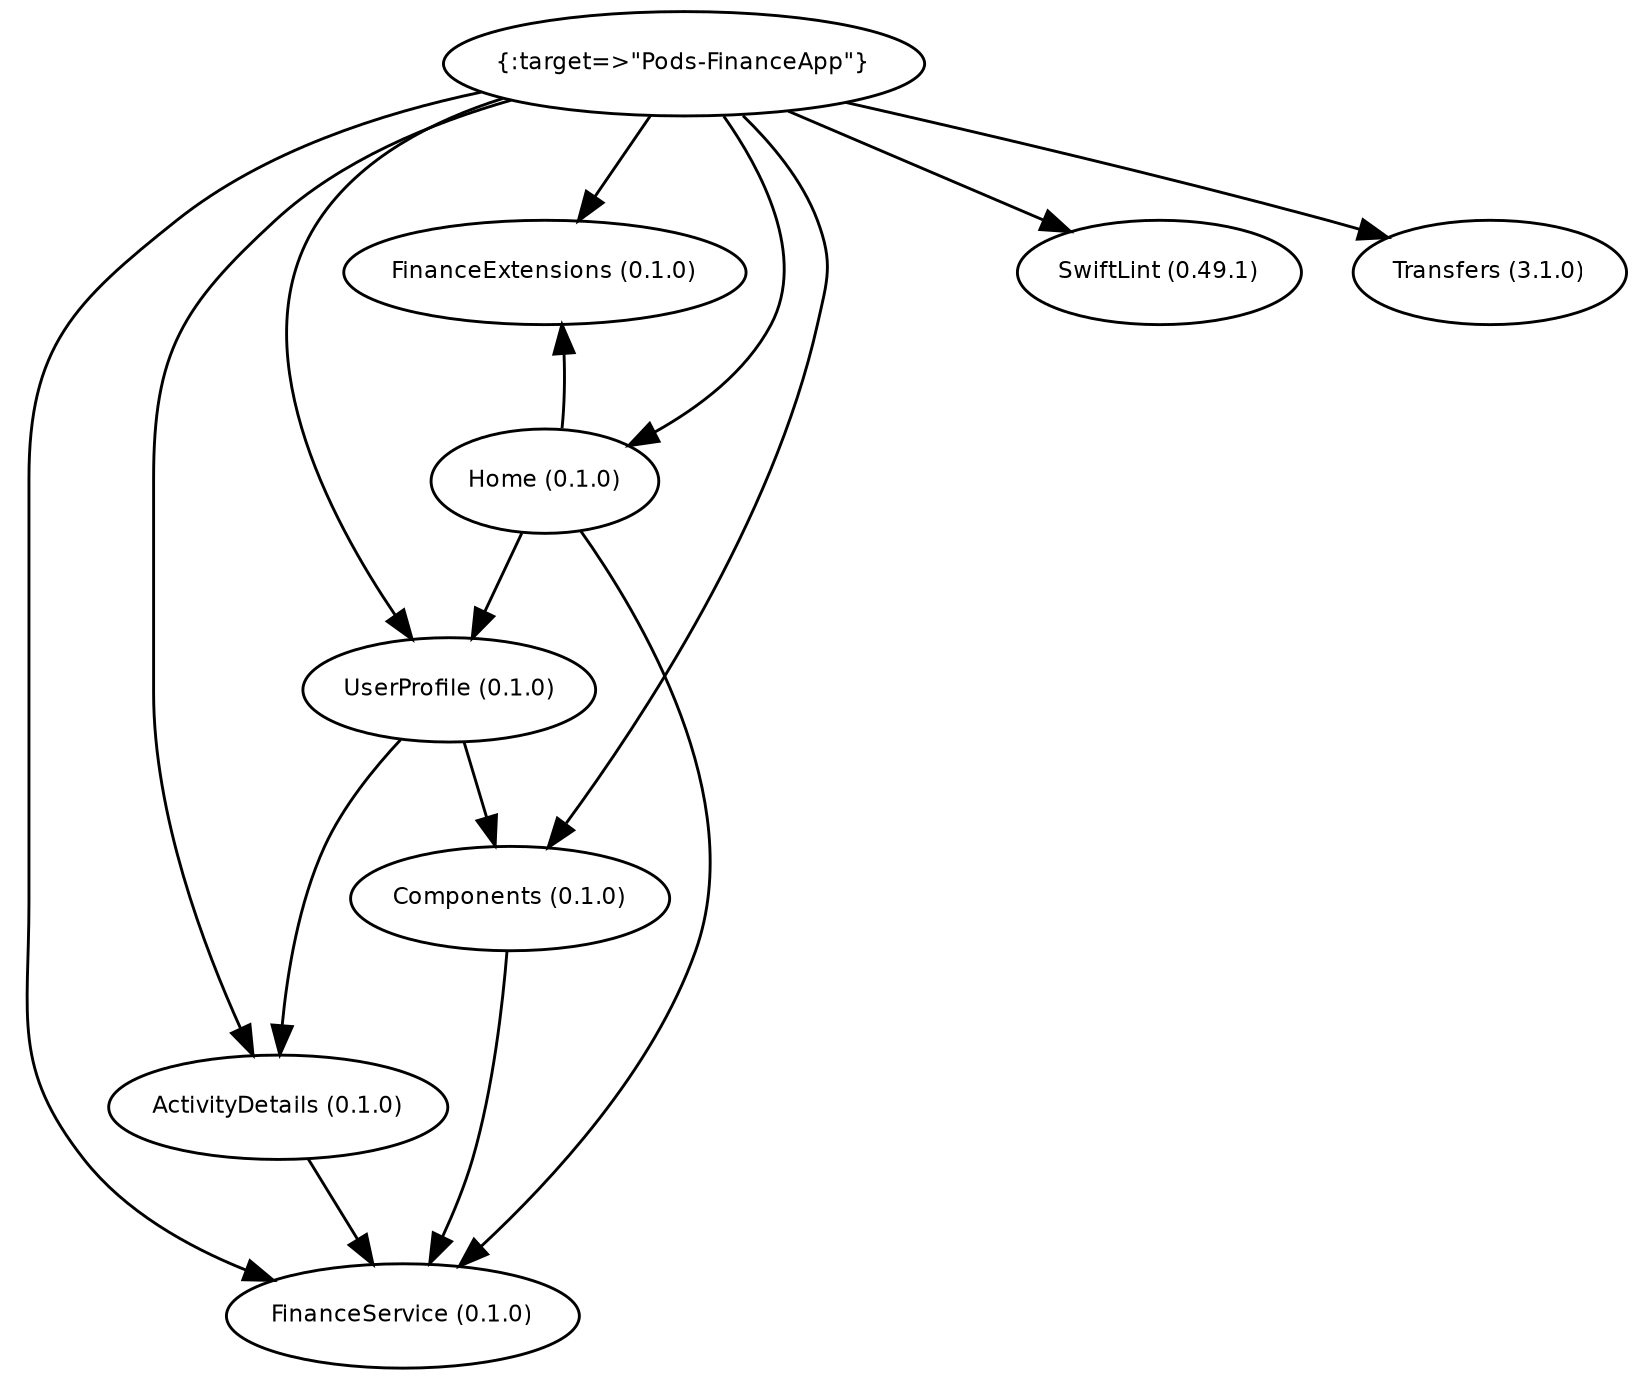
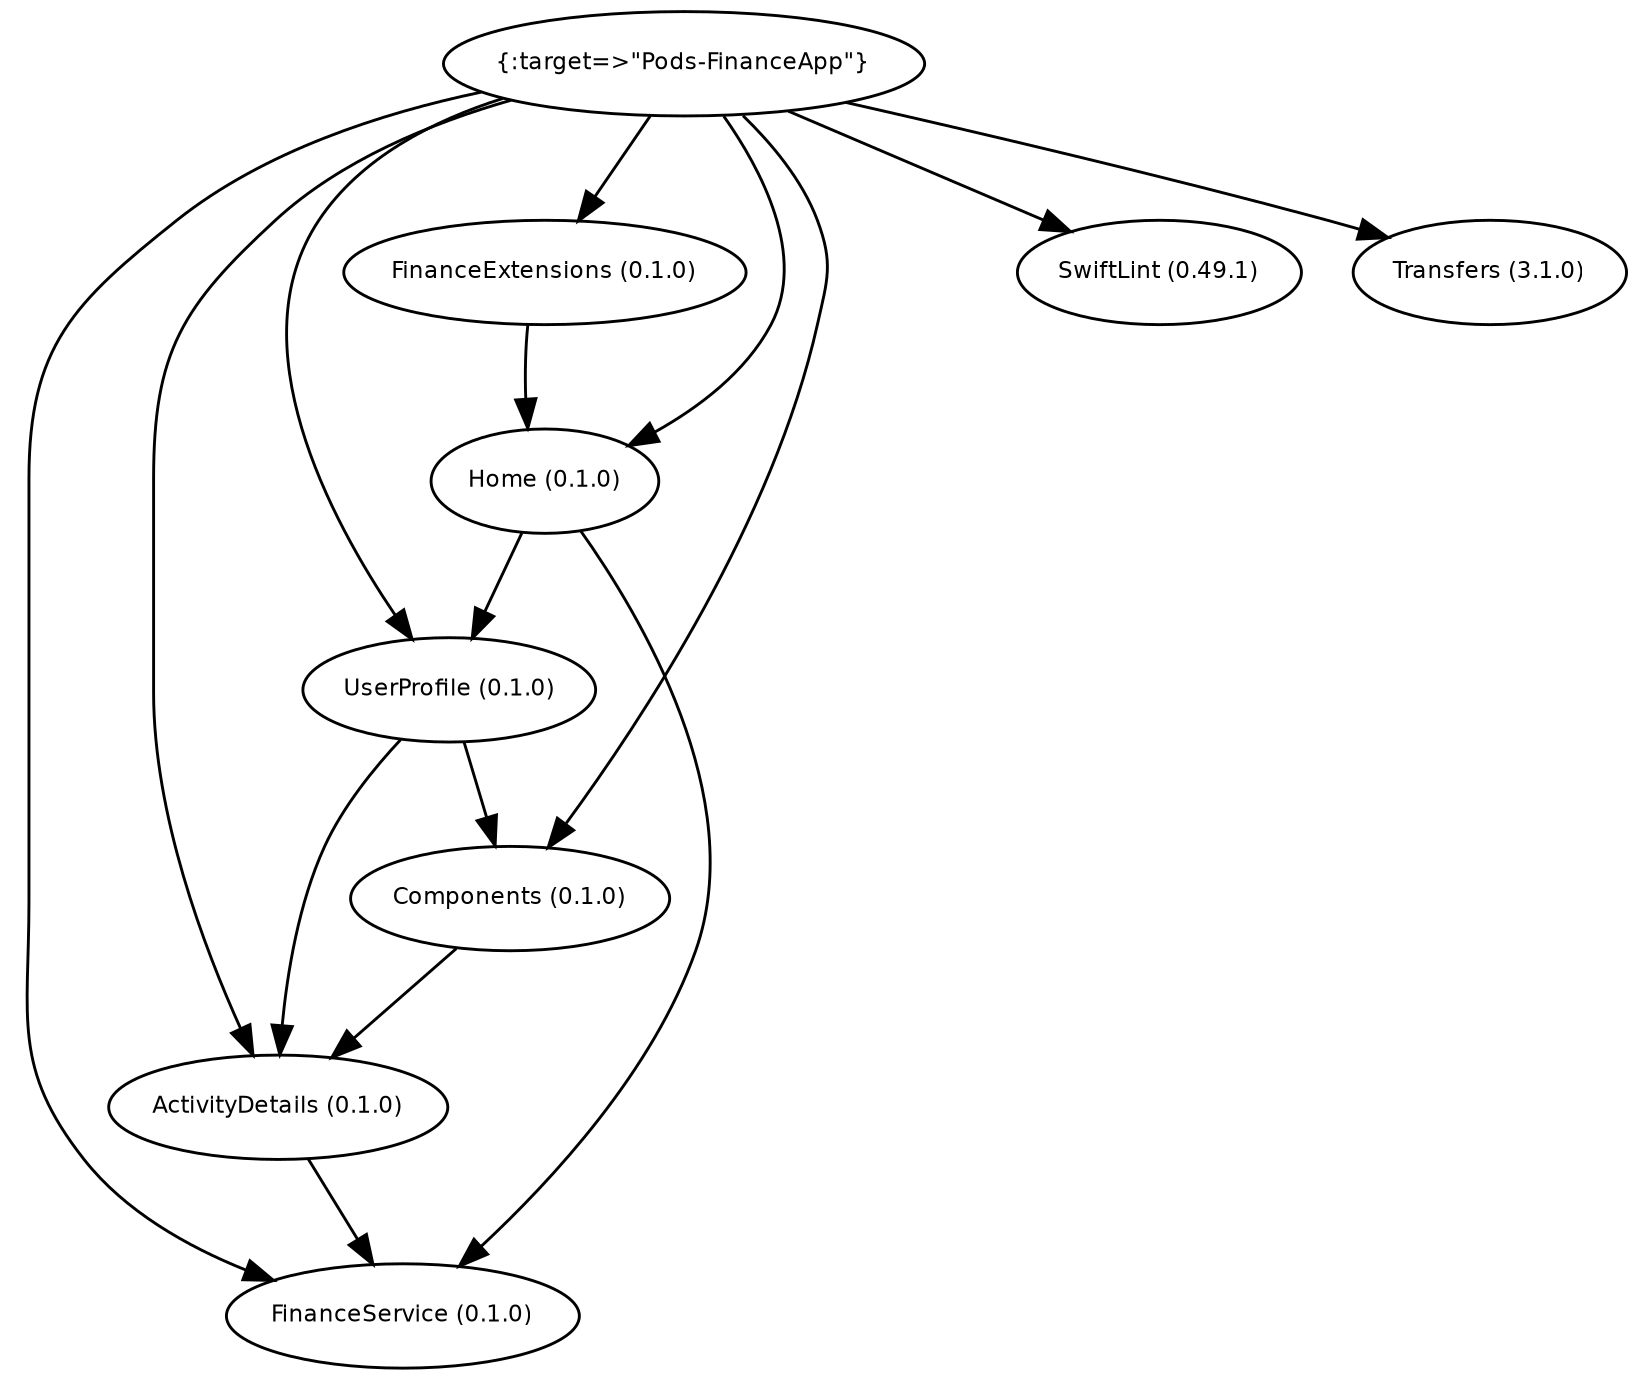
edge "Home (0.1.0)" -> "FinanceExtensions (0.1.0)": reversed
edge "Components (0.1.0)" -> "FinanceService (0.1.0)": now "Components (0.1.0)" -> "ActivityDetails (0.1.0)"
